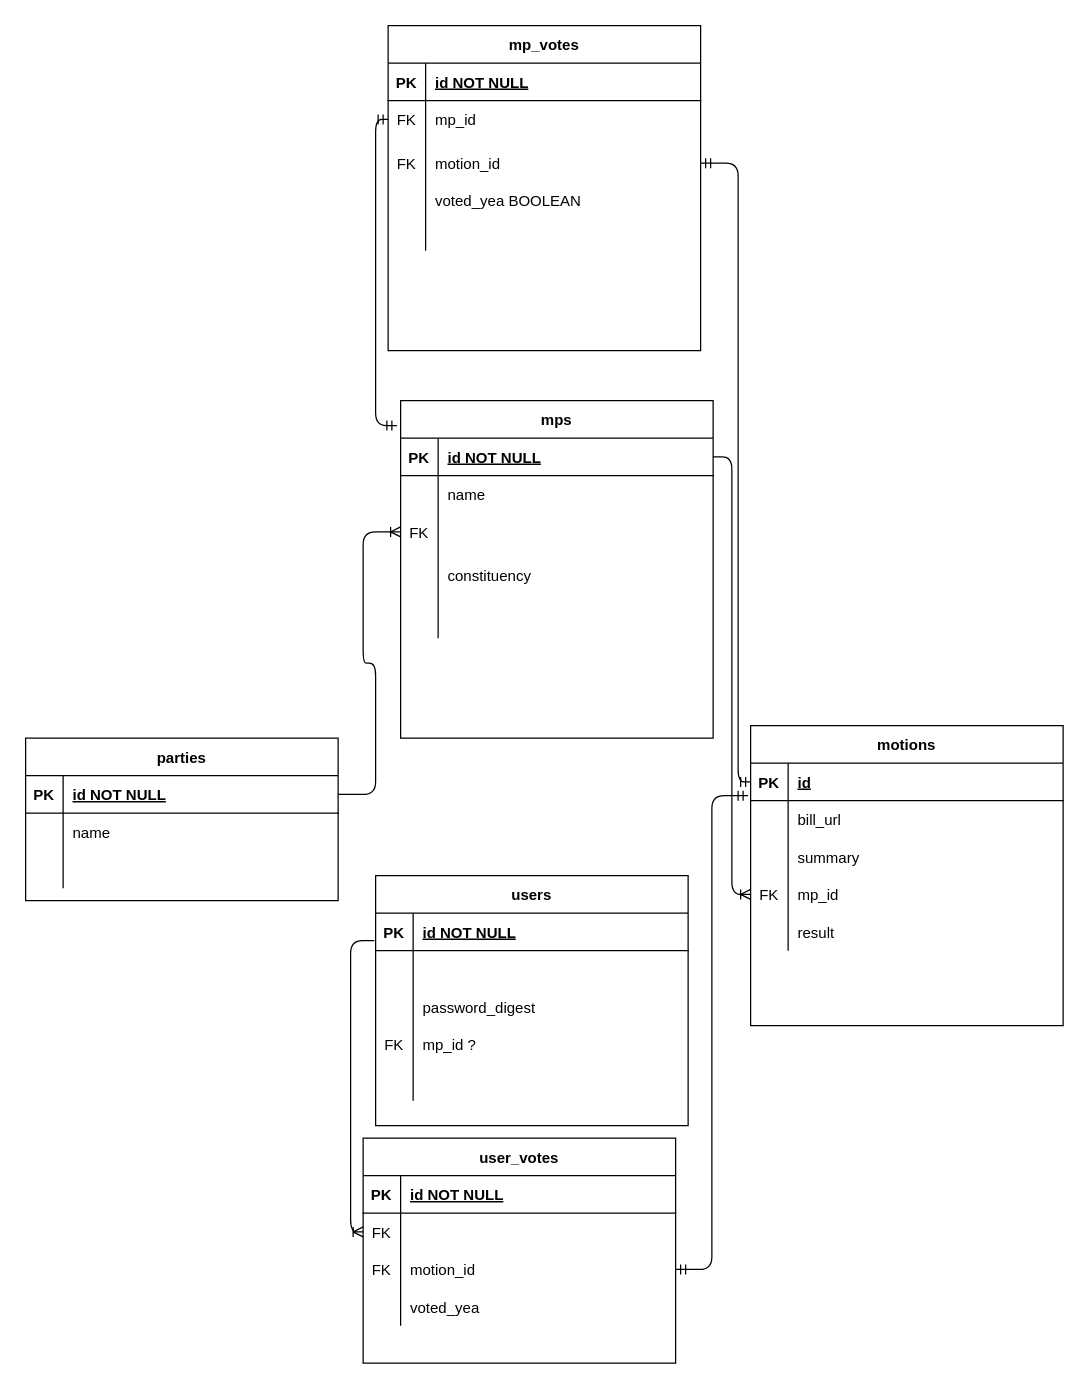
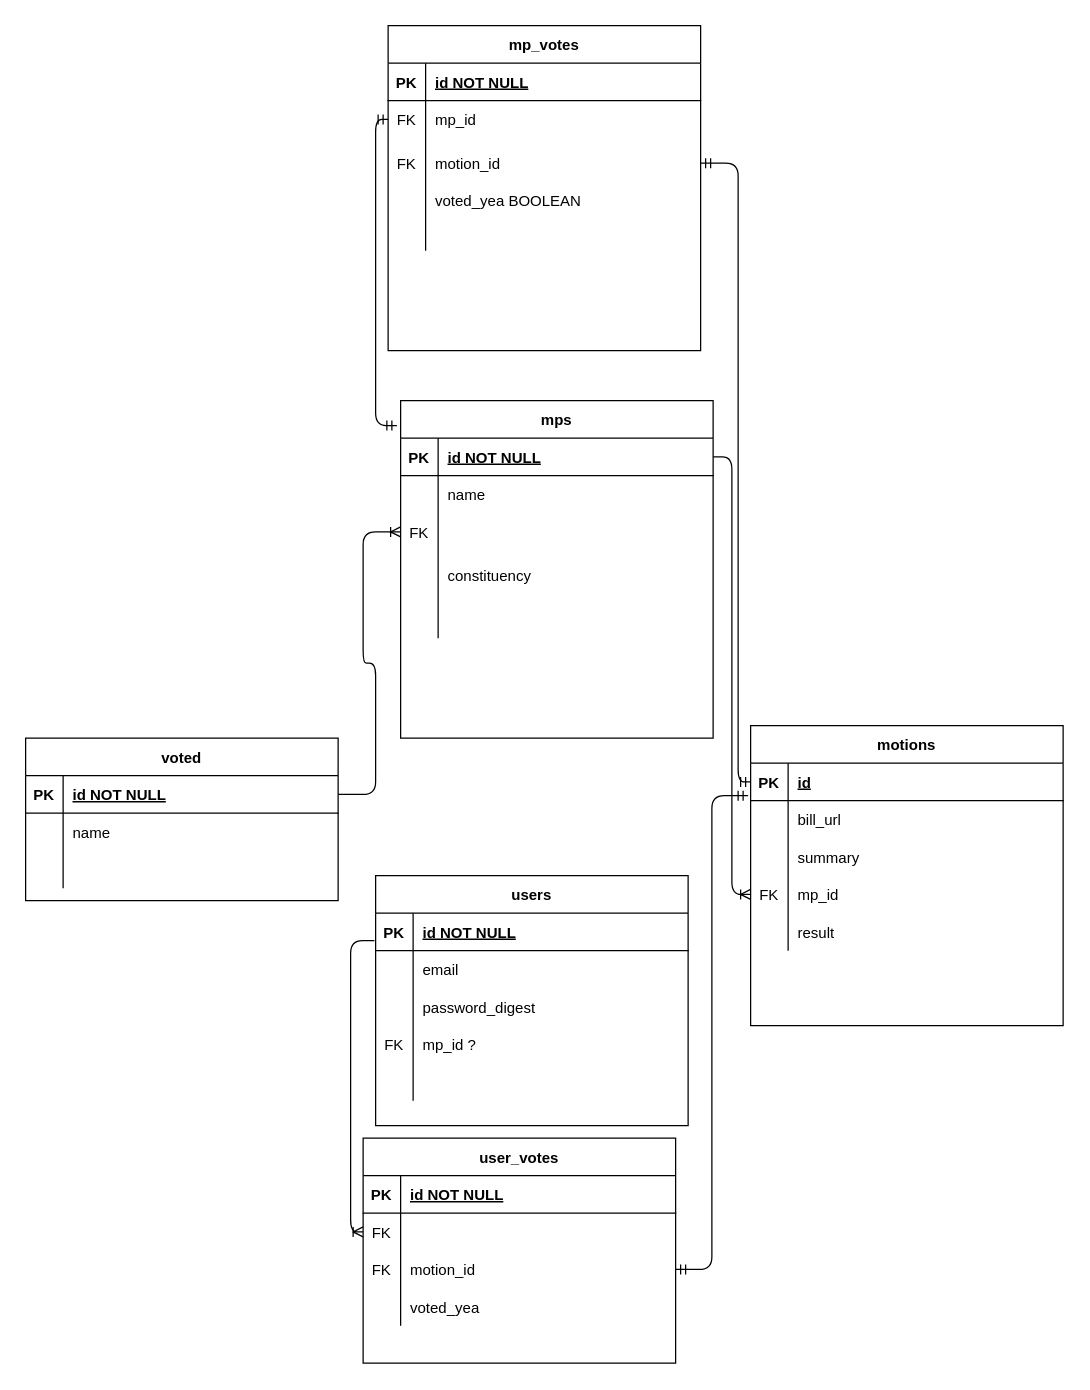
node "parties": label "parties" -> "voted"
node "email": added
